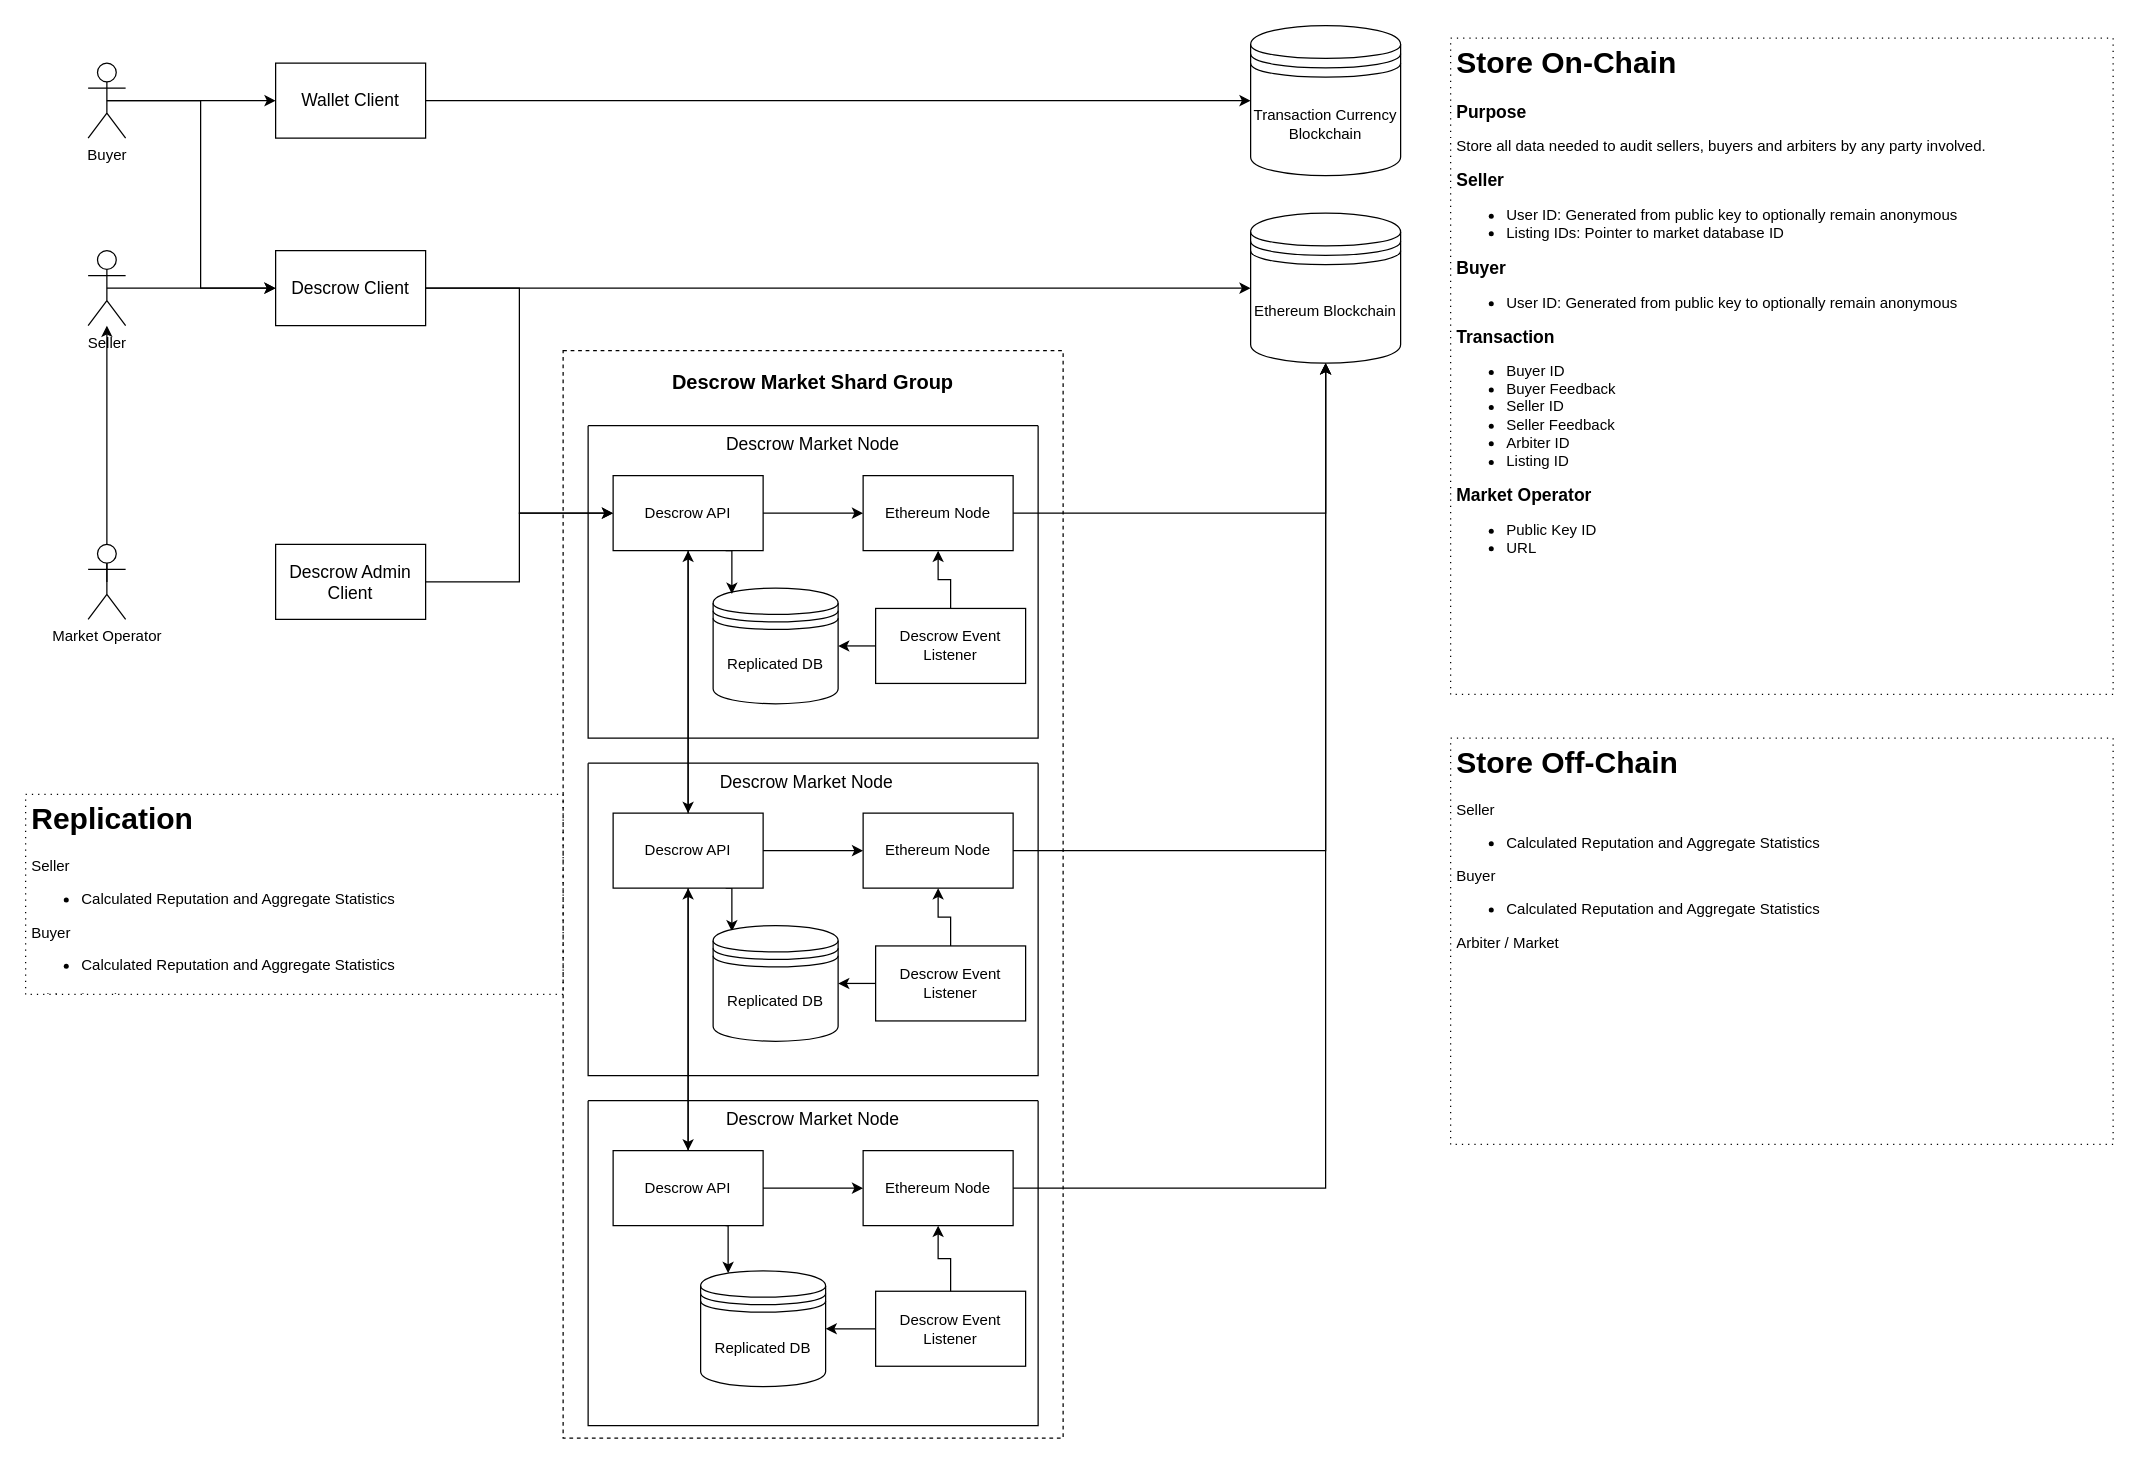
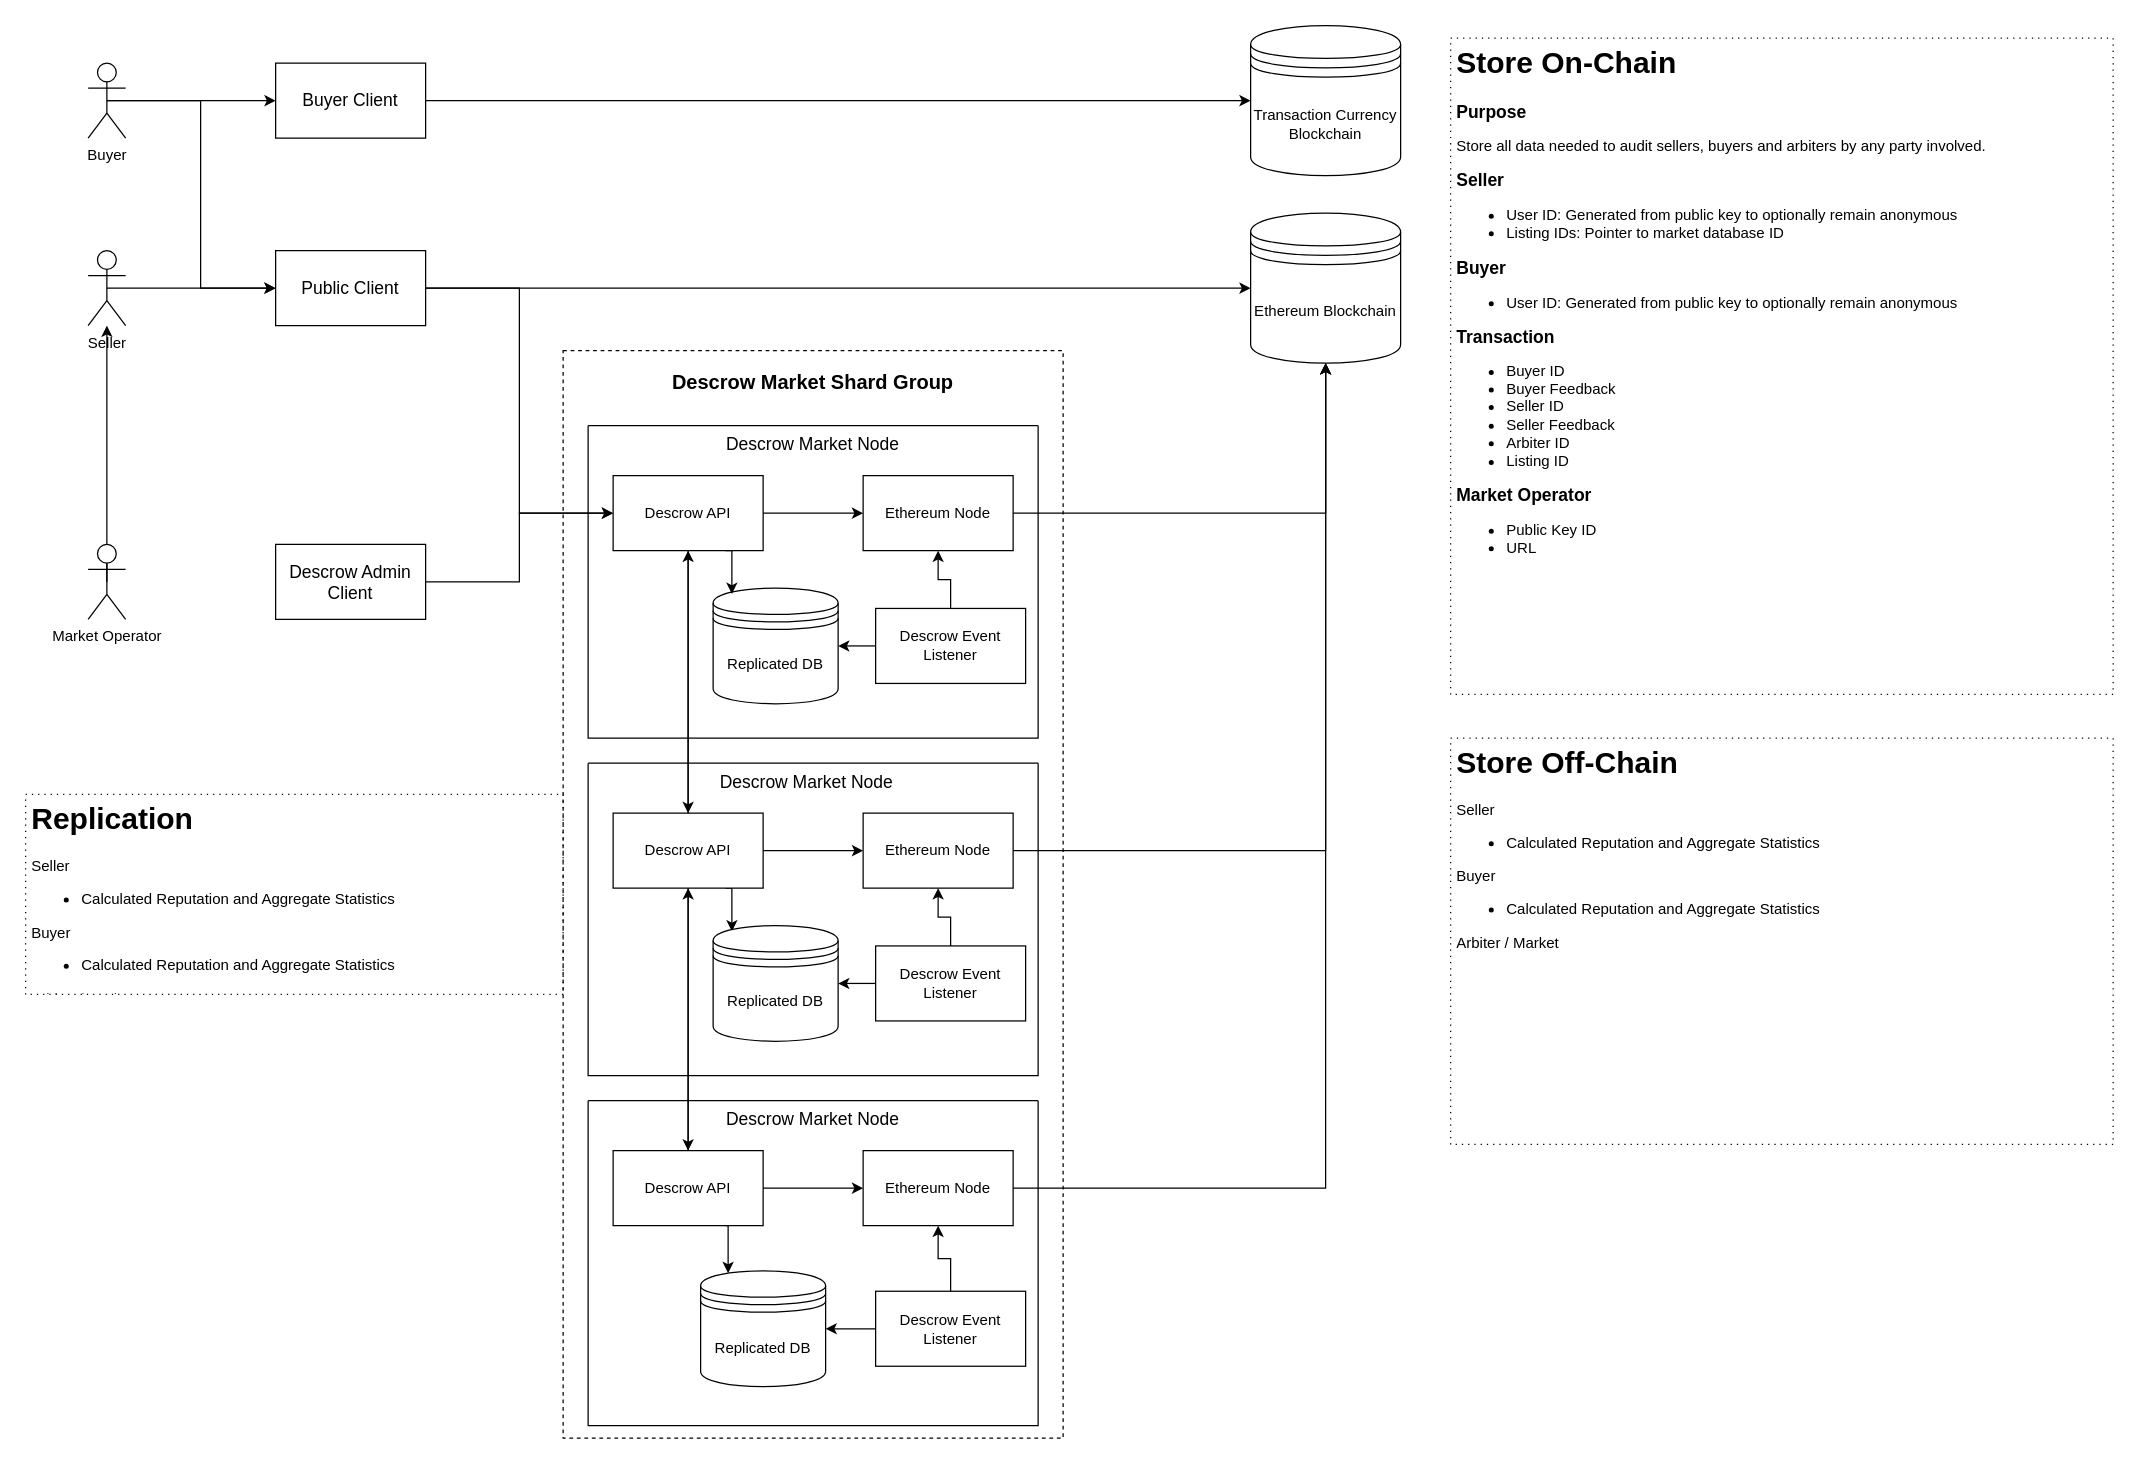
node "Wallet Client": label "Wallet Client" -> "Buyer Client"
node "Descrow Client": label "Descrow Client" -> "Public Client"
